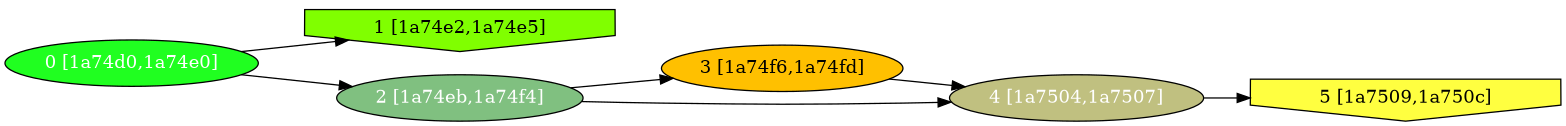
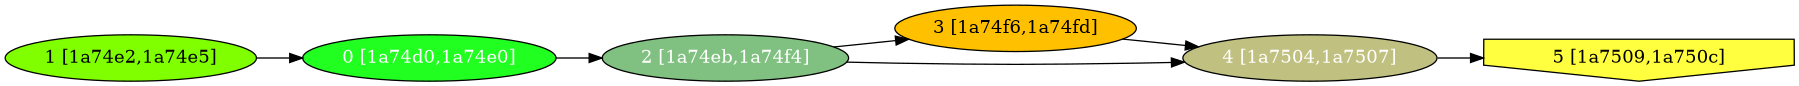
node "1 [1a74e2,1a74e5]": shape invhouse -> ellipse
edge "0 [1a74d0,1a74e0]" -> "1 [1a74e2,1a74e5]": reversed
